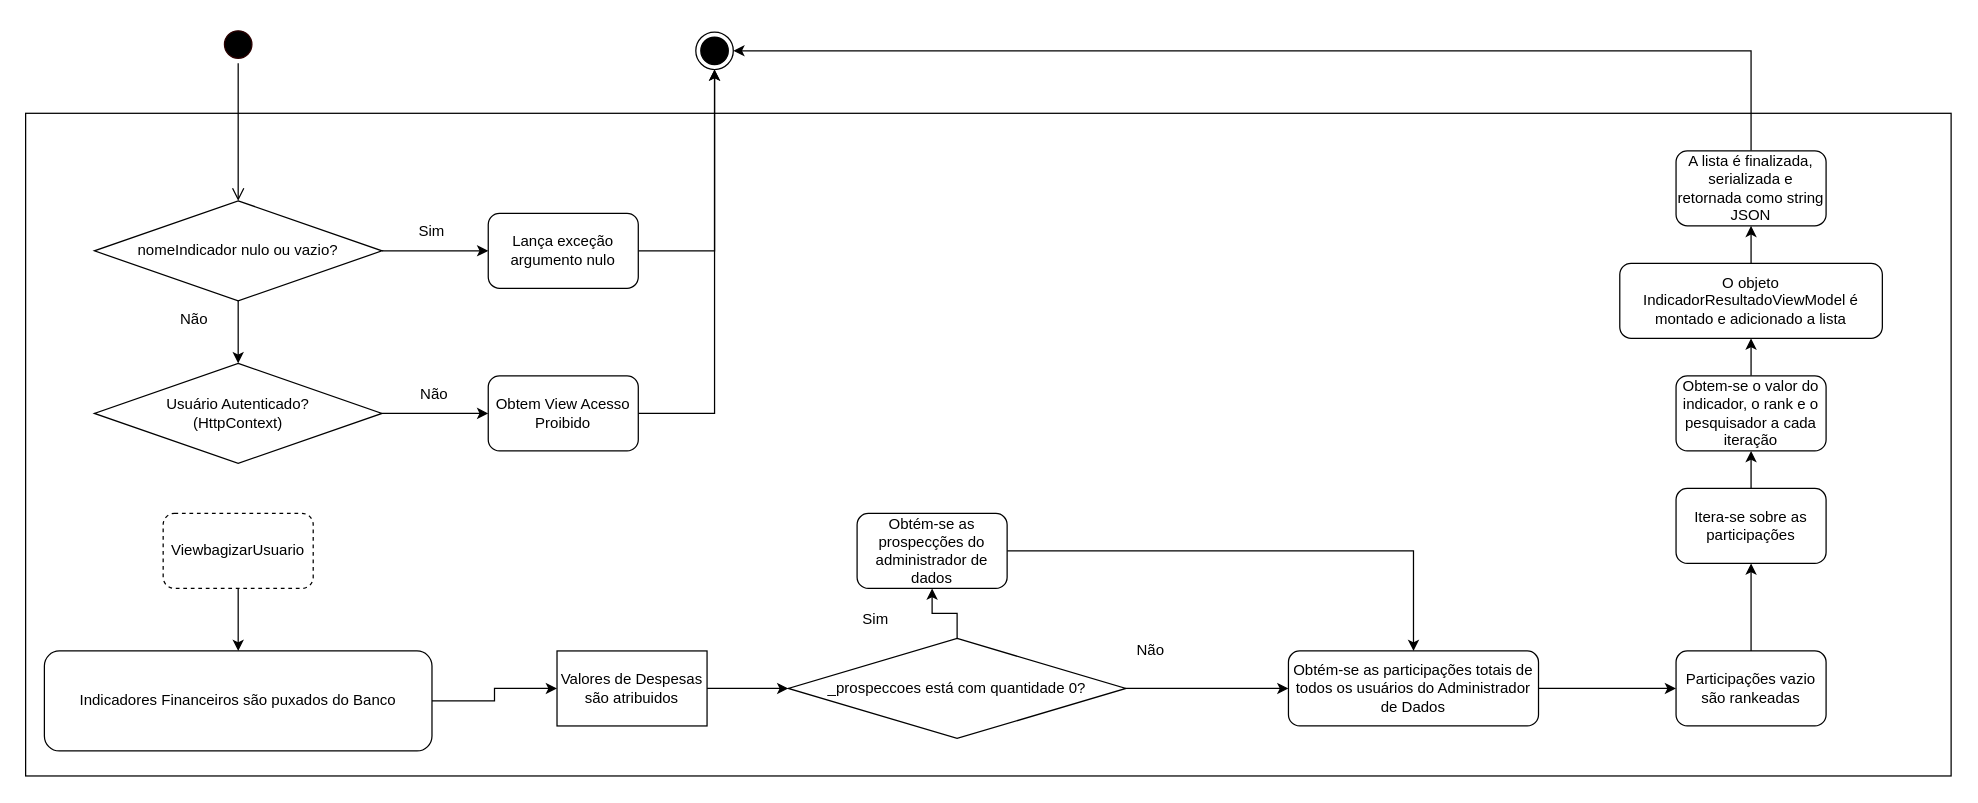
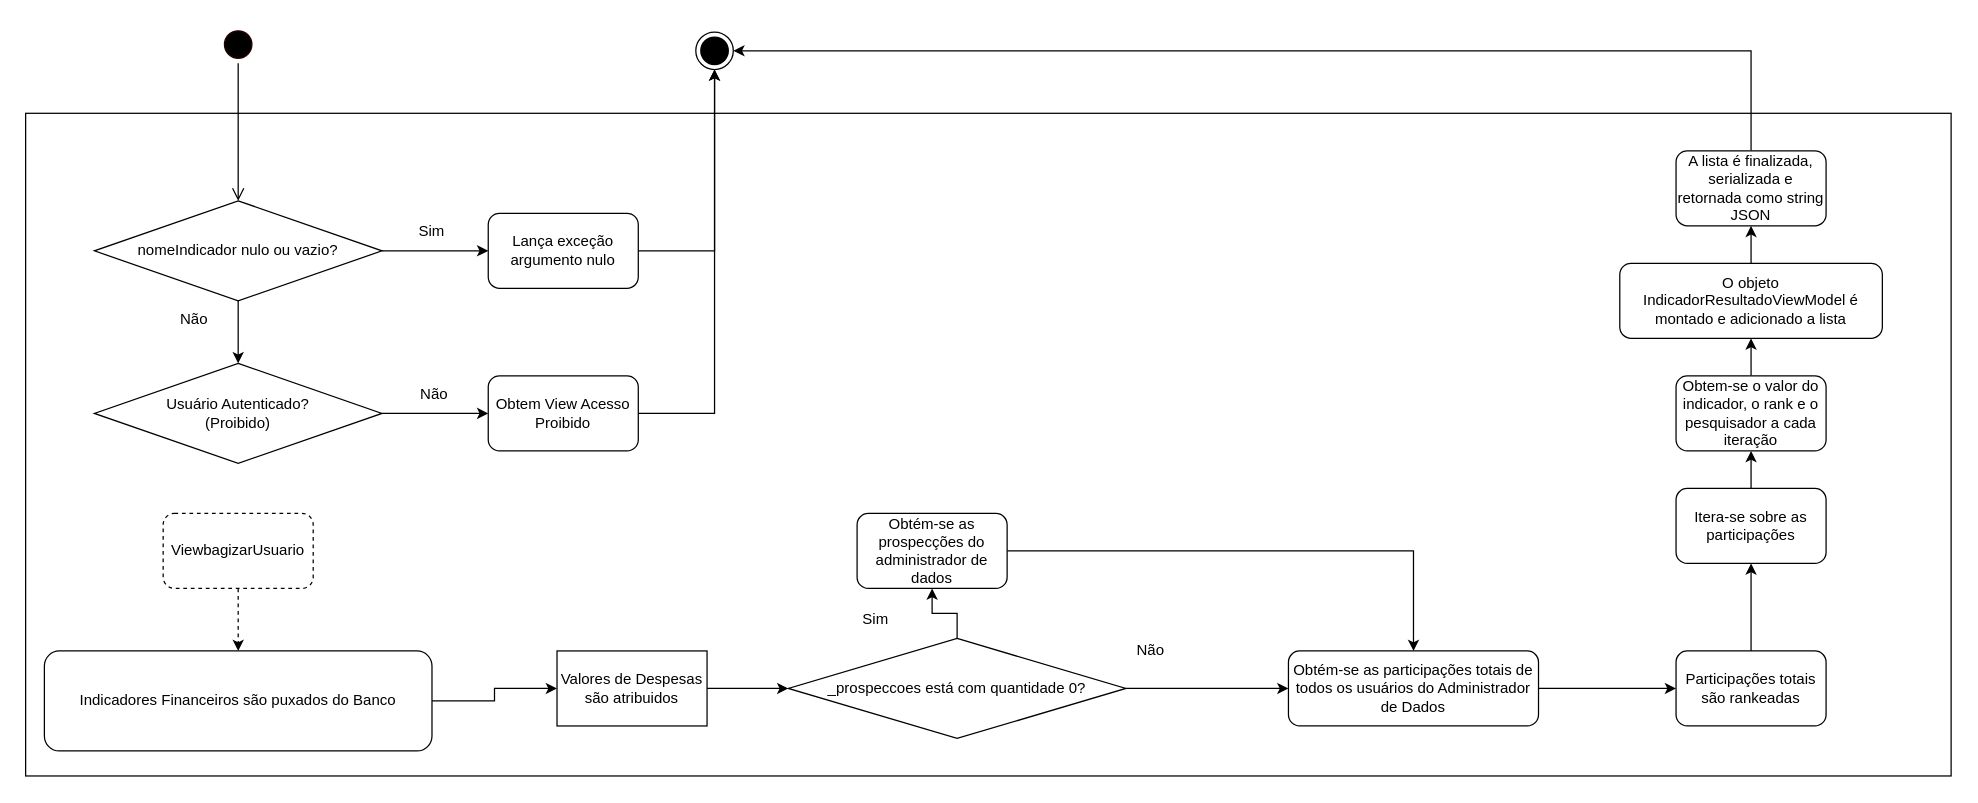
node "Usuário Autenticado? (HttpContext)": label "Usuário Autenticado? (HttpContext)" -> "Usuário Autenticado? (Proibido)"
edge "ViewbagizarUsuario" -> "Indicadores Financeiros são puxados do Banco": style solid -> dashed
node "Participações vazio são rankeadas": label "Participações vazio são rankeadas" -> "Participações totais são rankeadas"
